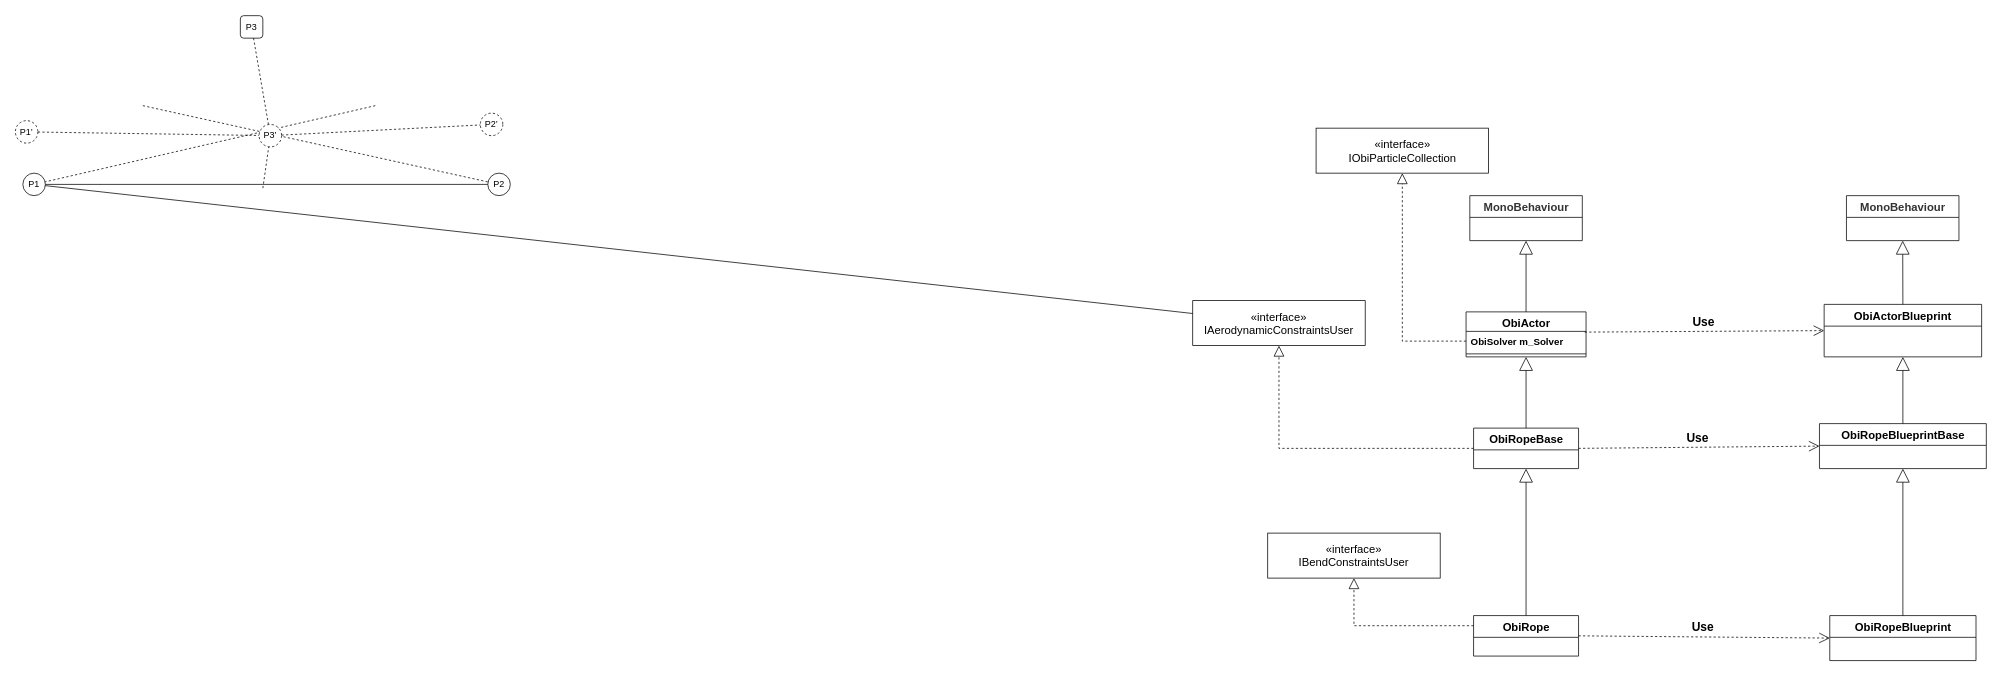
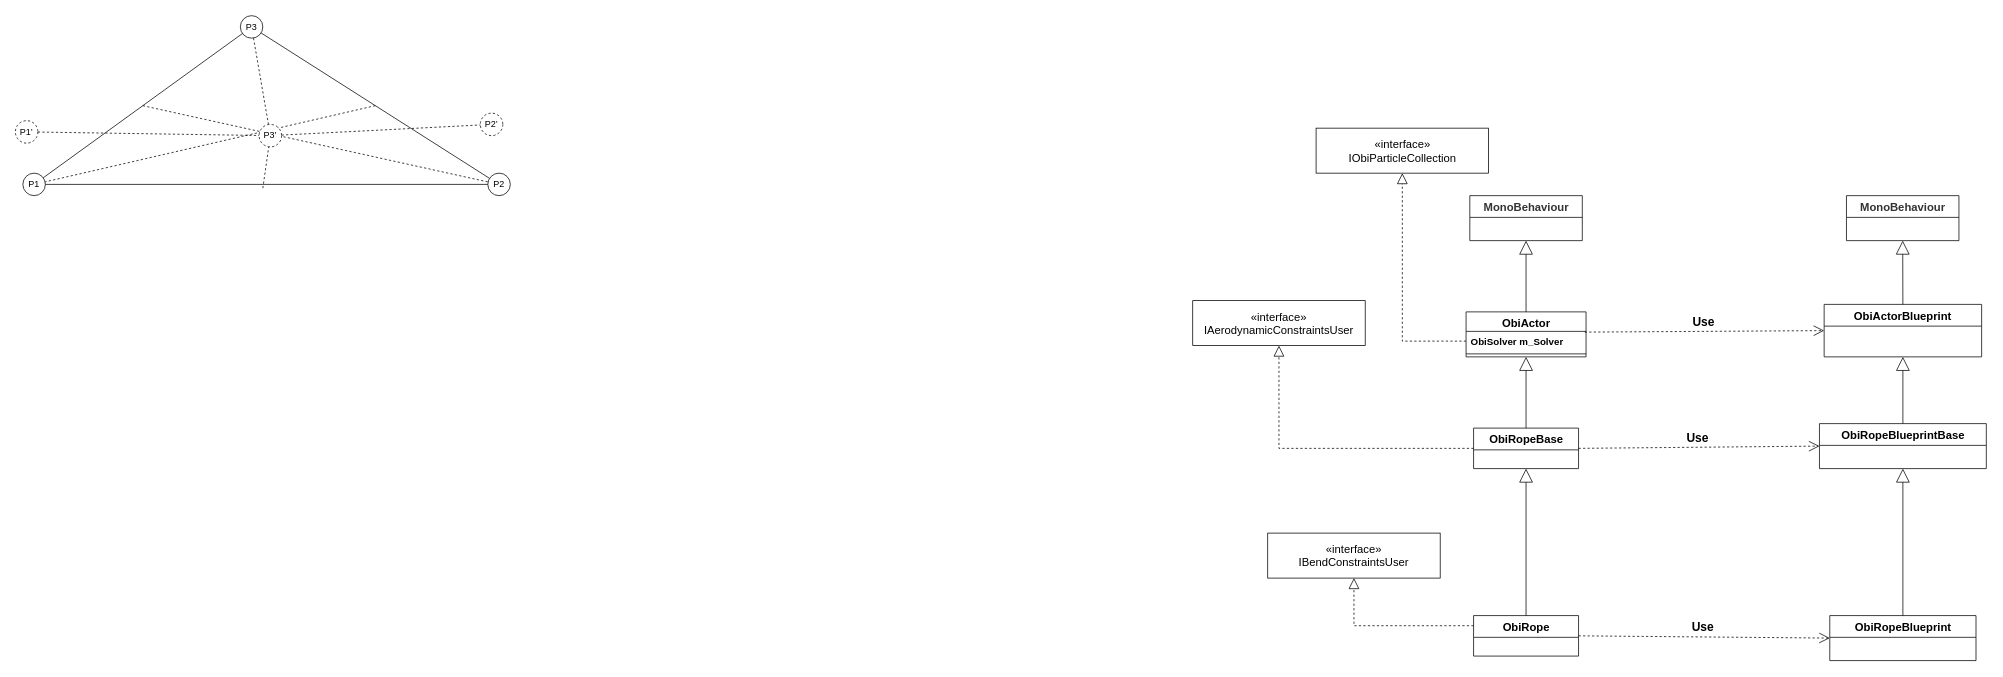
node "P3": shape rounded rectangle -> ellipse
edge "P3" -- "P2": added
edge "P1" -- "«interface» IAerodynamicConstraintsUser": now "P1" -- "P3"
